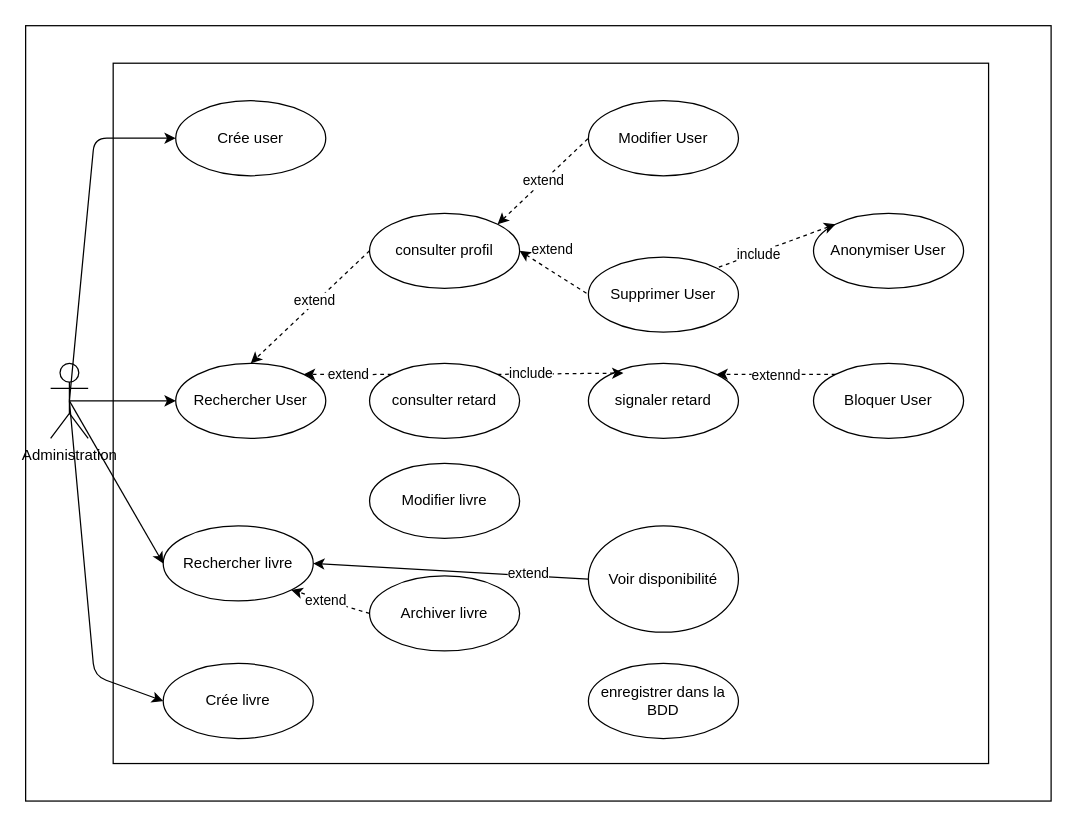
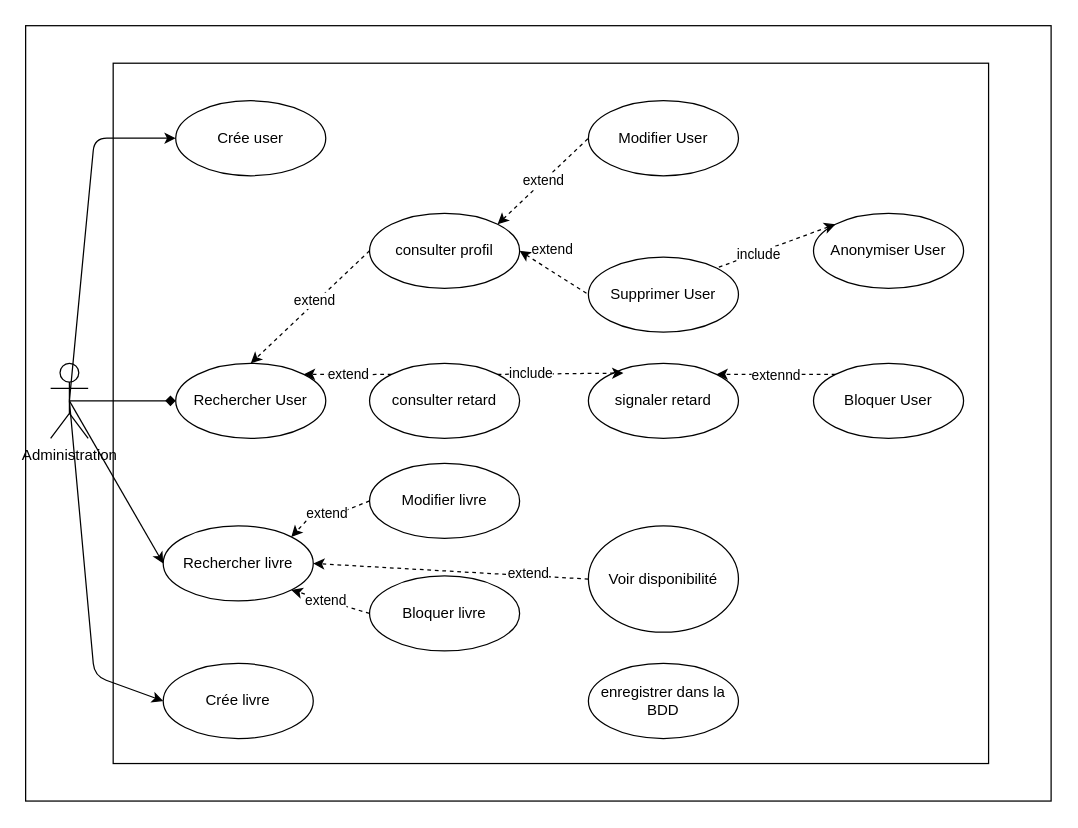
edge "Administration" -> "Rechercher User": arrowhead classic -> diamond
edge "Modifier livre" -> "Rechercher livre": added, label "extend"
edge "Voir disponibilité" -> "Rechercher livre": style solid -> dashed
node "Archiver livre": label "Archiver livre" -> "Bloquer livre"
